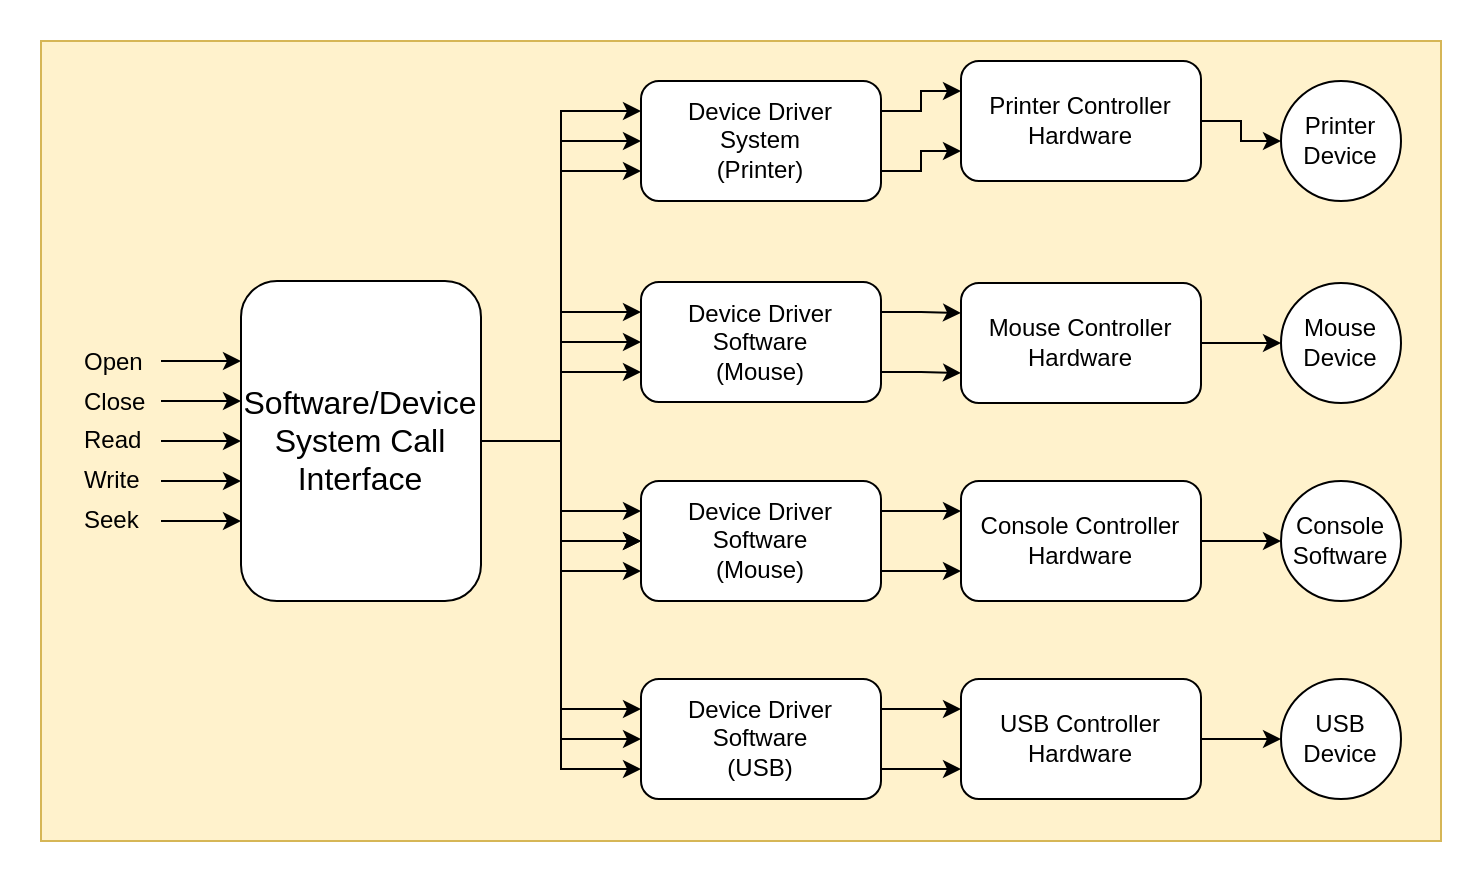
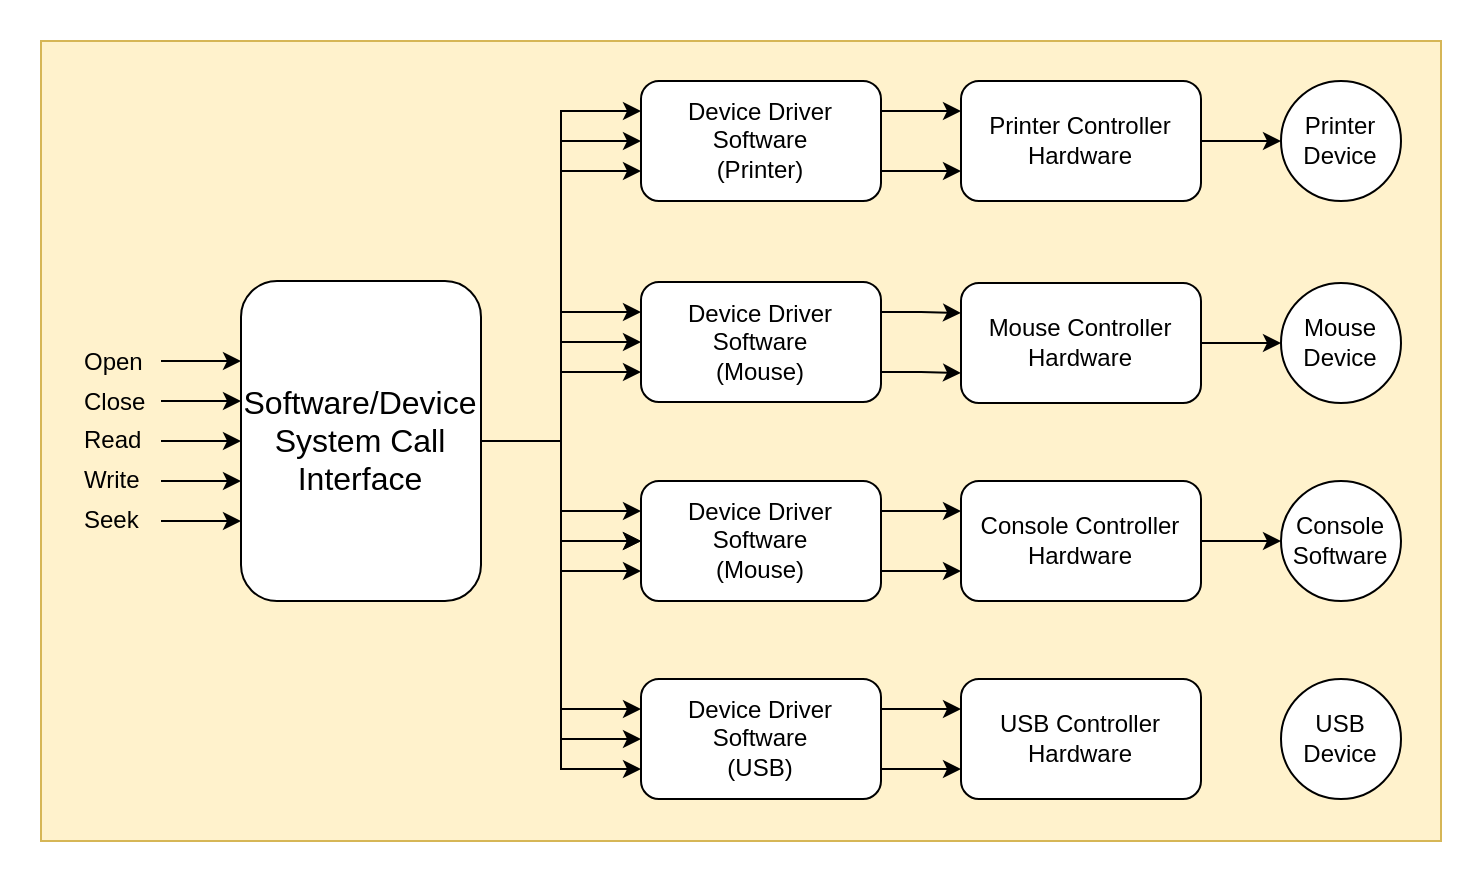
node "Printer Controller Hardware": moved (1081, 121) -> (1081, 141)
node "Device Driver System (Printer)": label "Device Driver System (Printer)" -> "Device Driver Software (Printer)"
edge "USB Controller Hardware" -> "USB Device": removed
